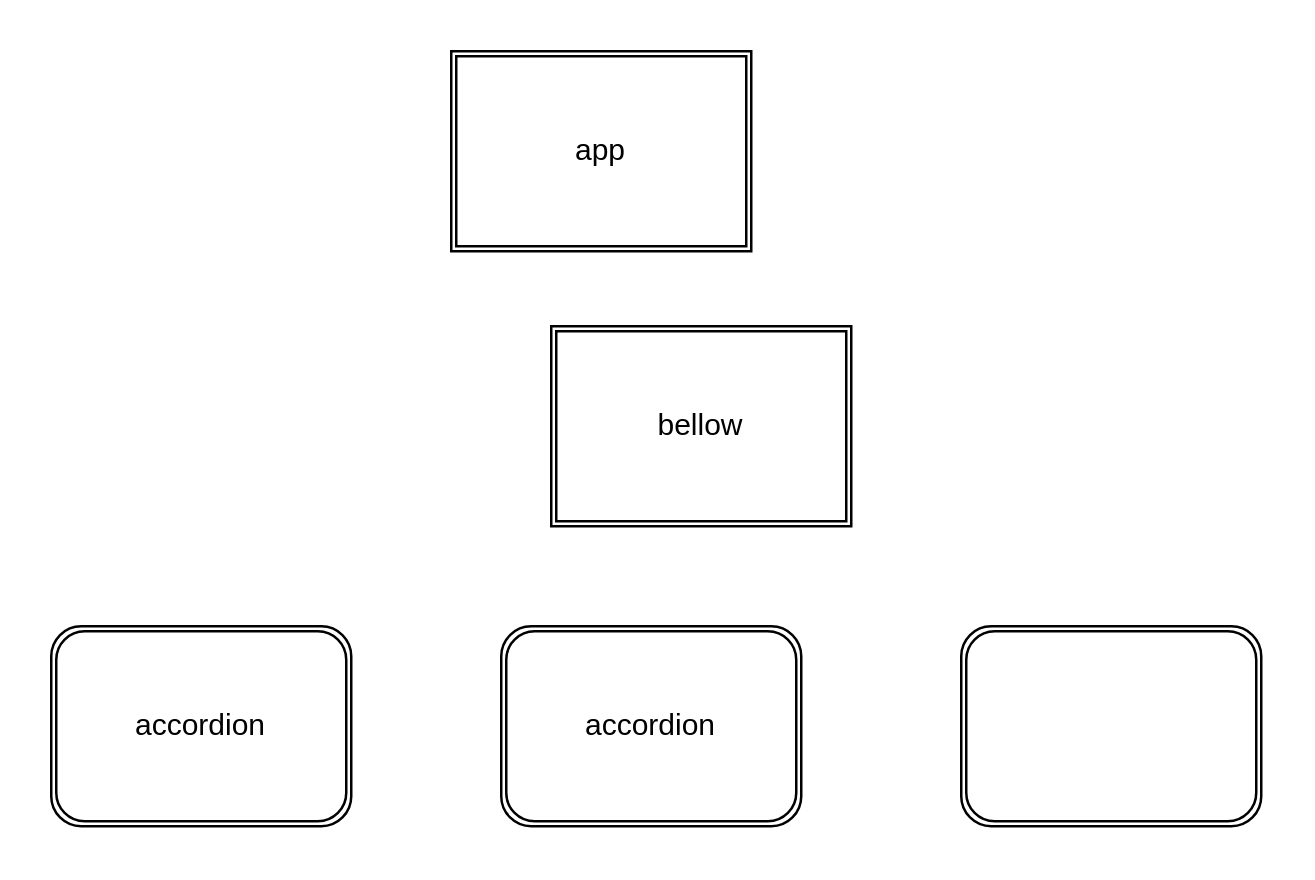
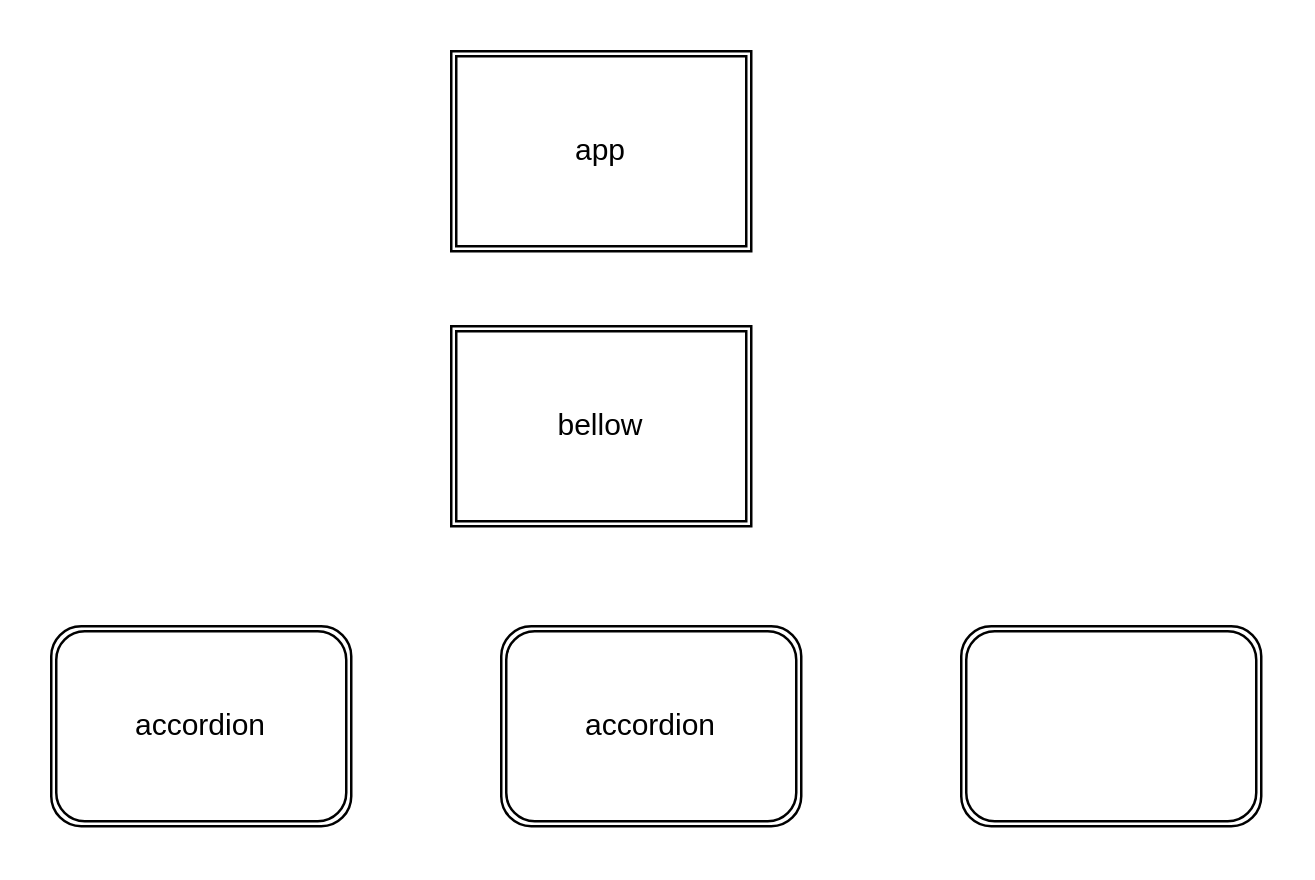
node "bellow": moved (701, 426) -> (601, 426)
